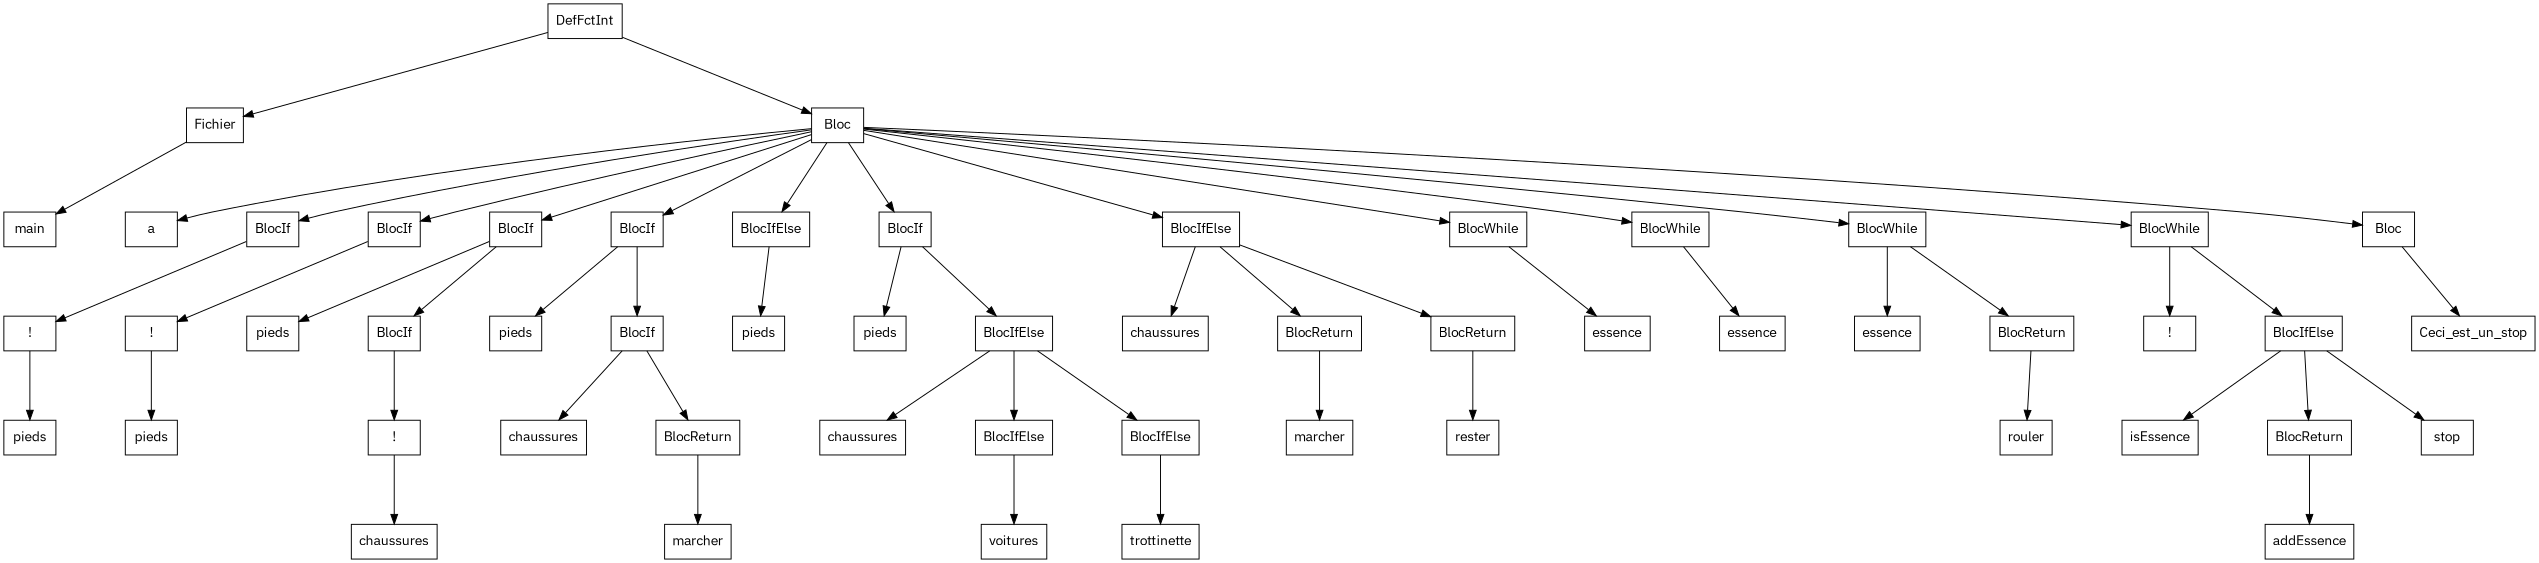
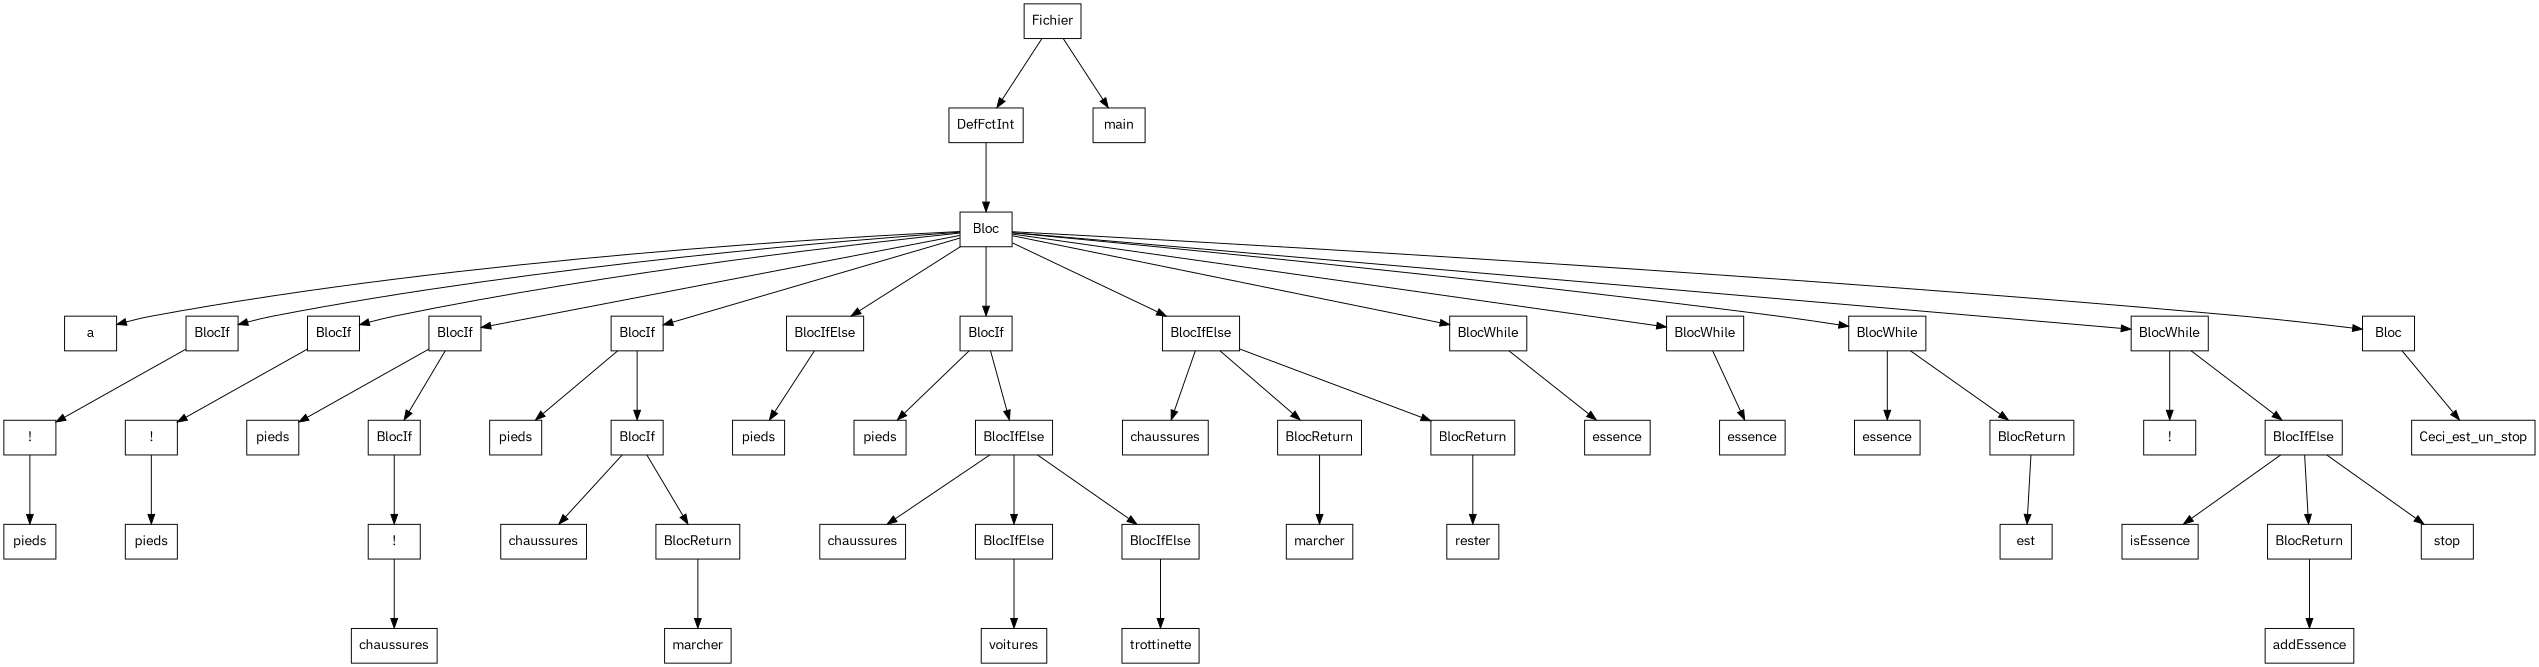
edge "DefFctInt" -> "Fichier": reversed
node "rouler": label "rouler" -> "est"
